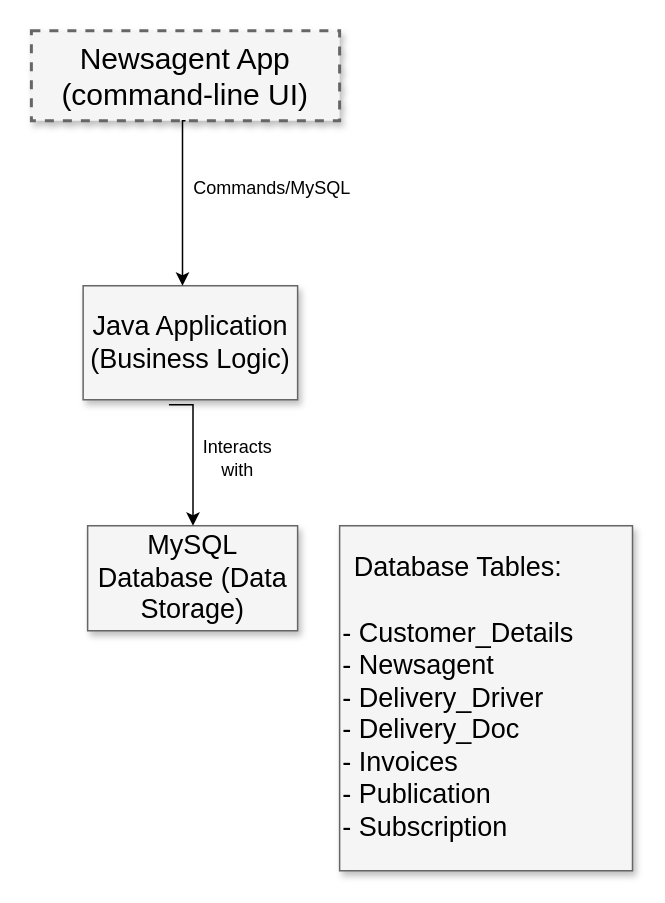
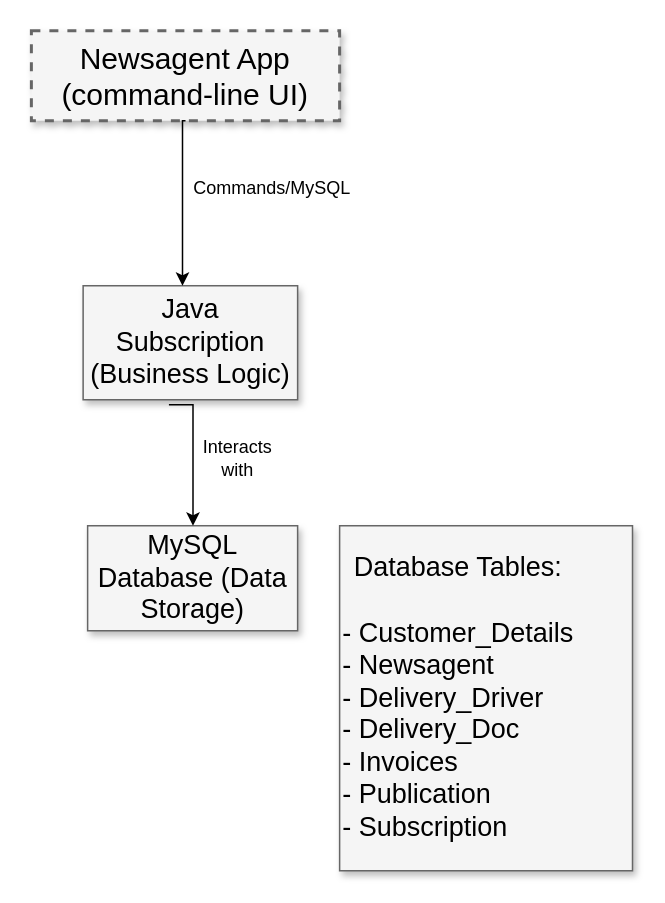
node "Java Application (Business Logic)": label "Java Application (Business Logic)" -> "Java Subscription (Business Logic)"
